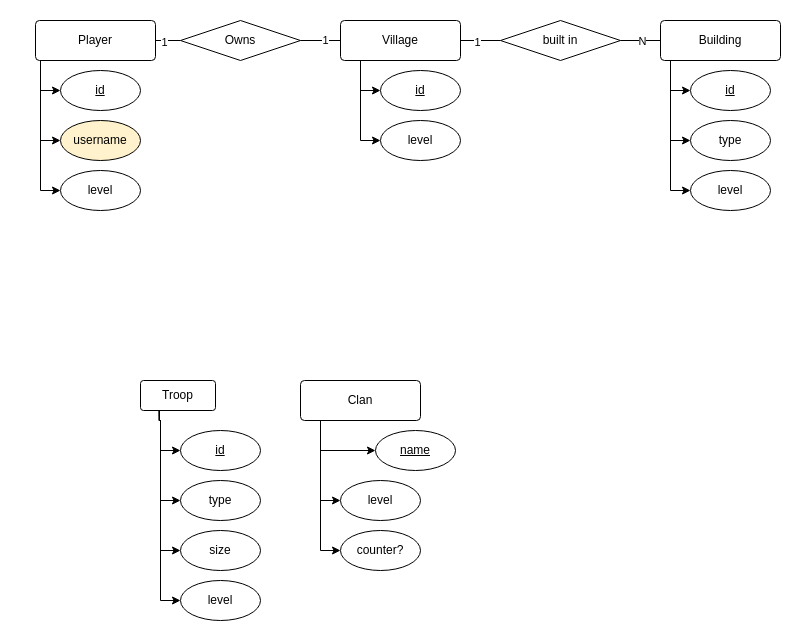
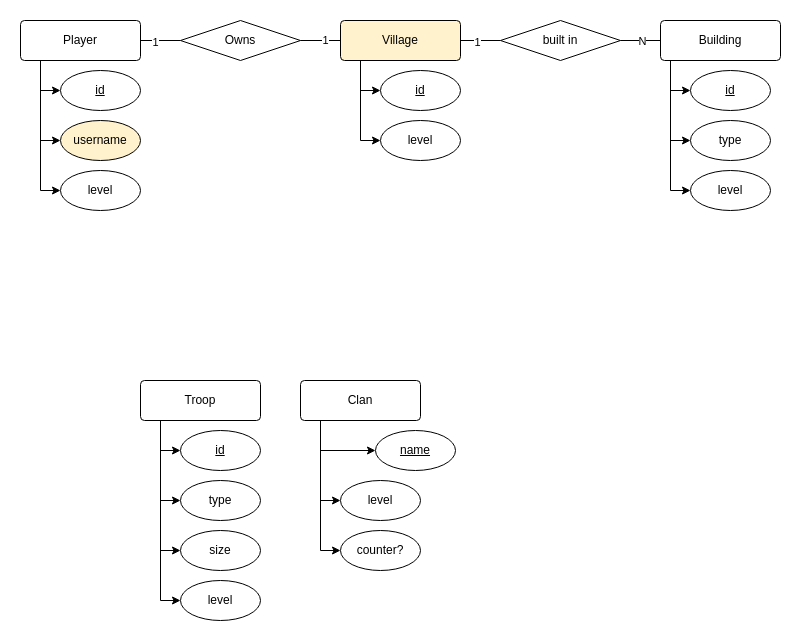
node "Player": moved (96, 41) -> (81, 41)
node "Village": fillcolor #ffffff -> #fff2cc
node "Troop": size 75x30 -> 120x40
